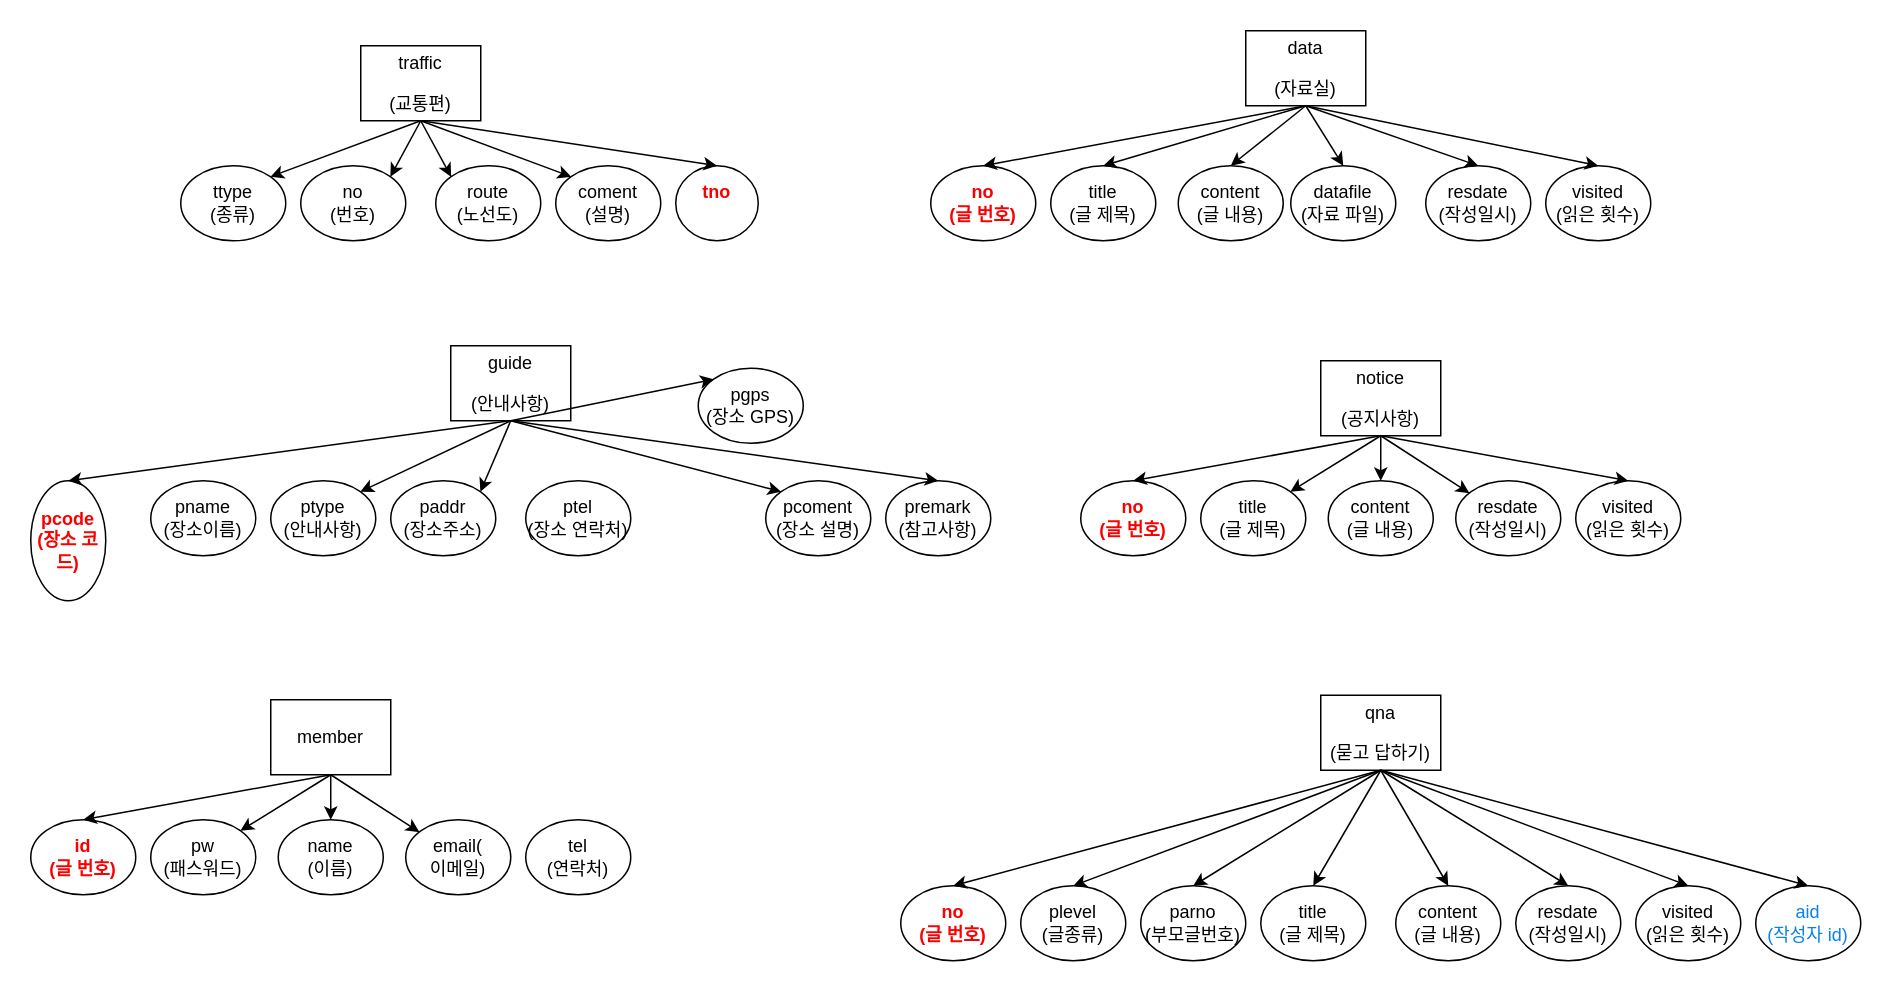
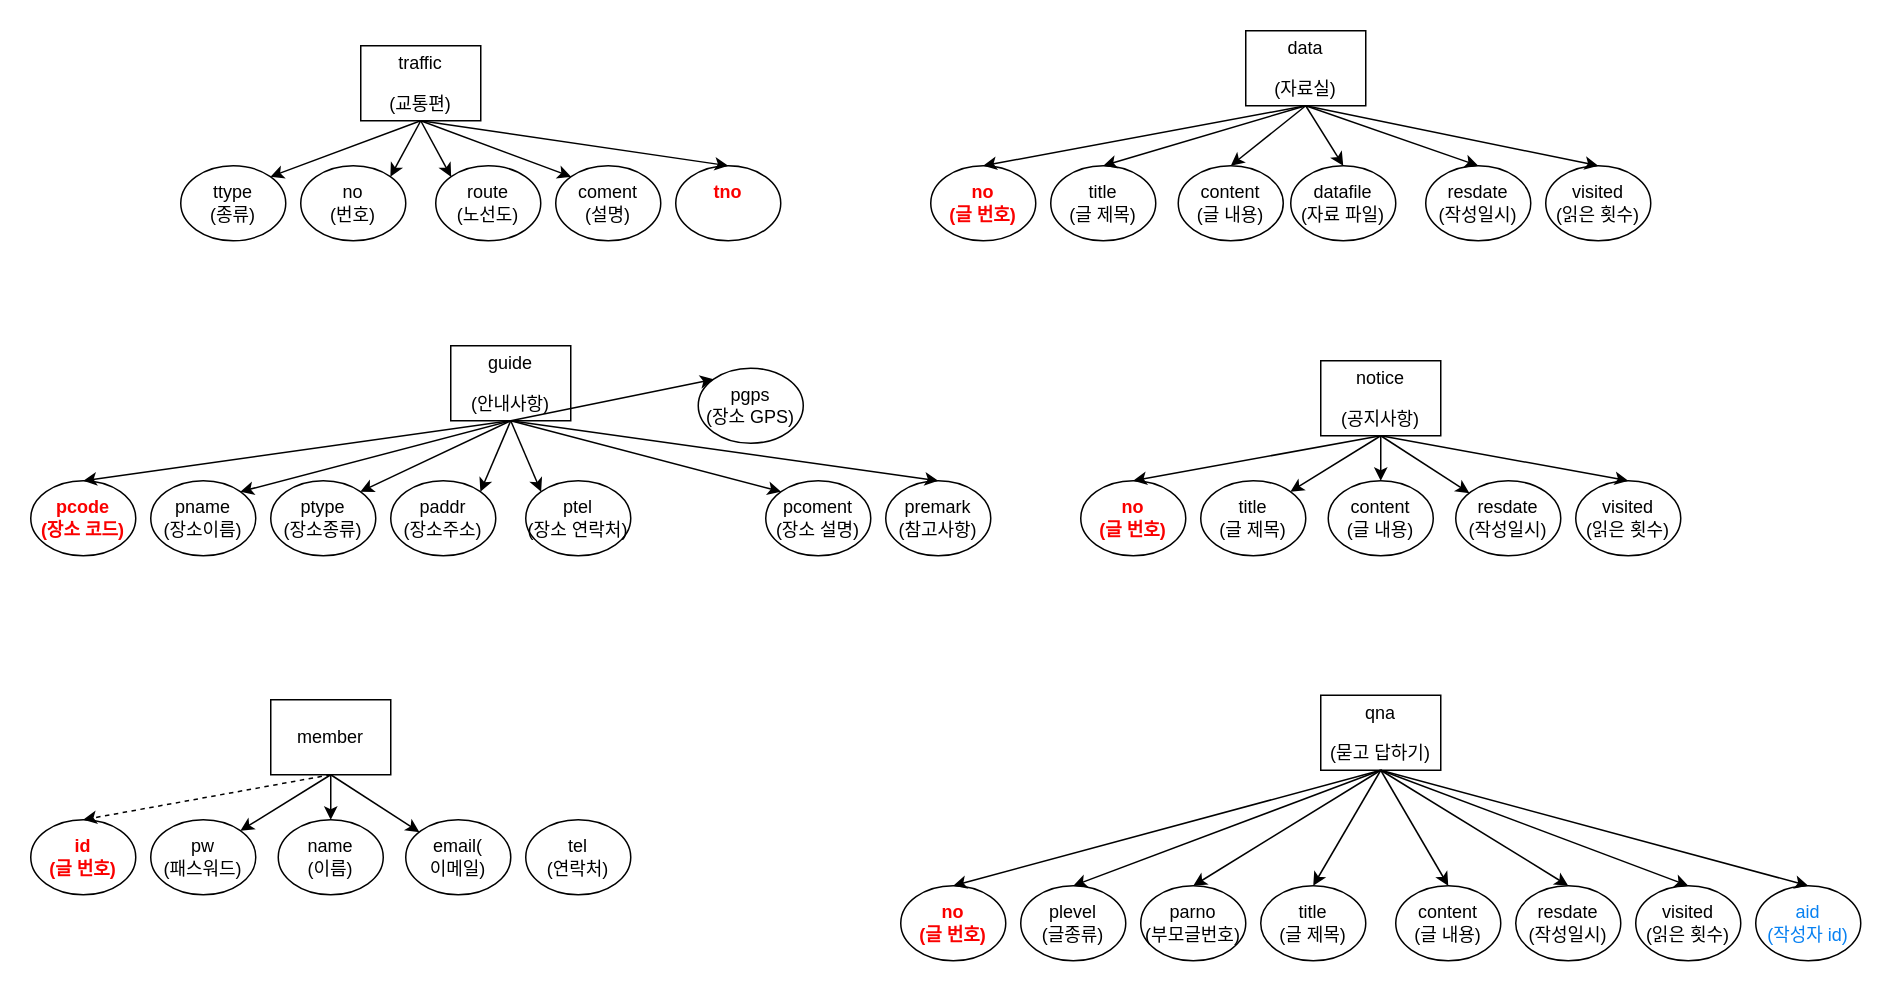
node "tno": size 83x75 -> 105x75
edge "guide (안내사항)" -> "ptel (장소 연락처)": added
edge "guide (안내사항)" -> "pname (장소이름)": added
node "ptype (안내사항)": label "ptype (안내사항)" -> "ptype (장소종류)"
node "pcode (장소 코드)": size 75x120 -> 105x75
edge "member" -> "id (글 번호)": style solid -> dashed
